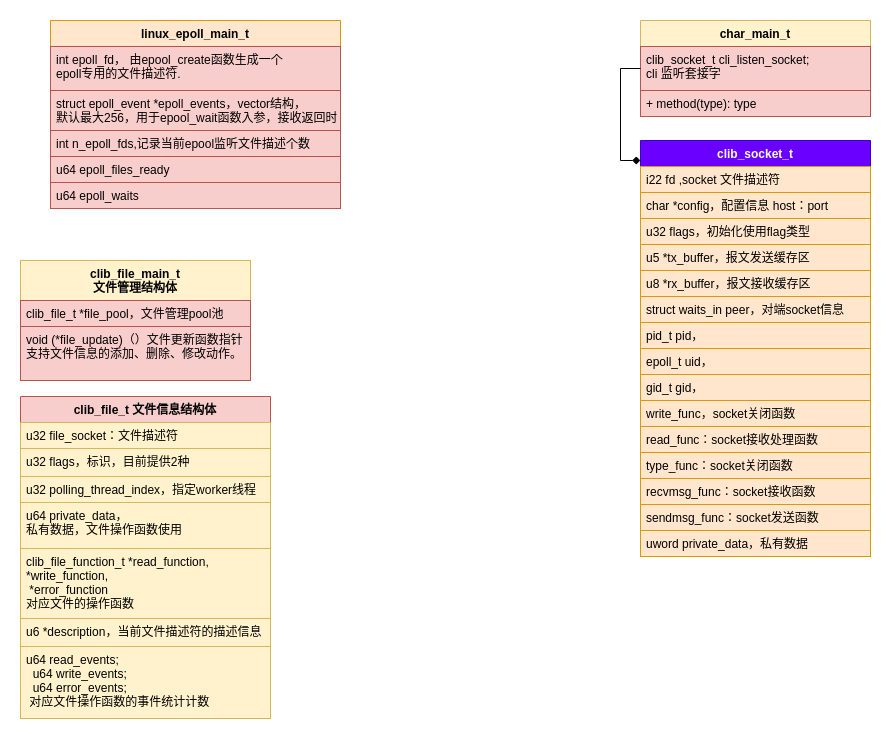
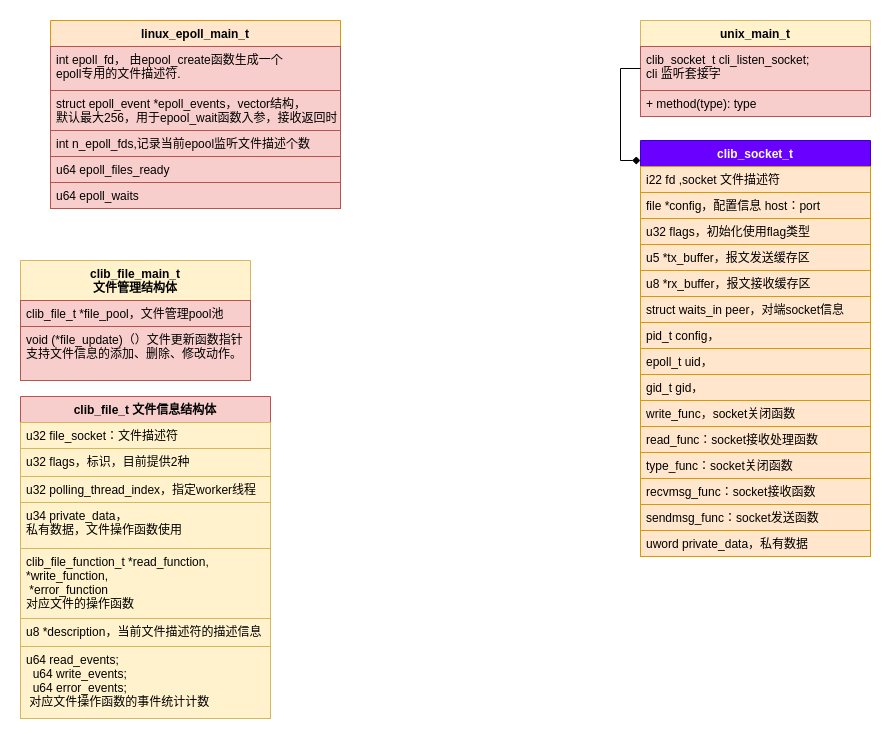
node "char_main_t": label "char_main_t" -> "unix_main_t"
node "char *config，配置信息 host：port": label "char *config，配置信息 host：port" -> "file *config，配置信息 host：port"
node "pid_t pid，": label "pid_t pid，" -> "pid_t config，"
node "u64 private_data， 私有数据，文件操作函数使用": label "u64 private_data， 私有数据，文件操作函数使用" -> "u34 private_data， 私有数据，文件操作函数使用"
node "u6 *description，当前文件描述符的描述信息": label "u6 *description，当前文件描述符的描述信息" -> "u8 *description，当前文件描述符的描述信息"
